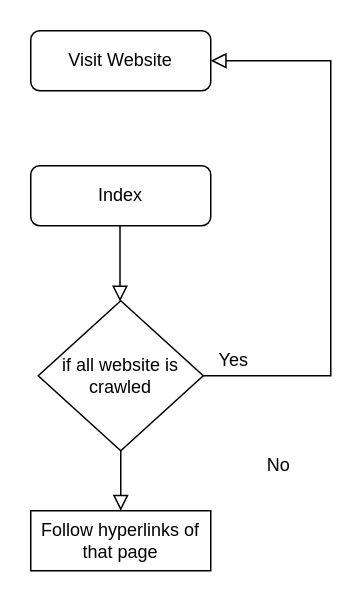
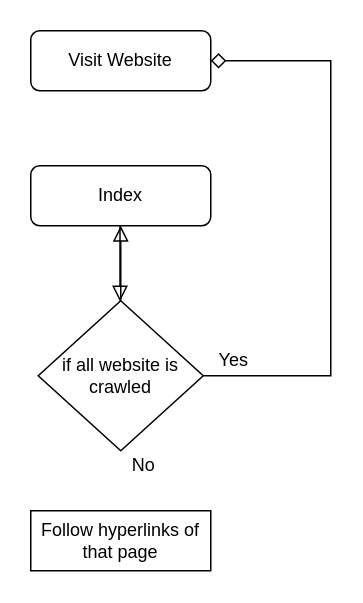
edge "if all website is crawled" -> "Visit Website": arrowhead block -> diamond
node "No": moved (278, 466) -> (143, 466)
edge "if all website is crawled" -> "Follow hyperlinks of that page": now "if all website is crawled" -> "Index"
